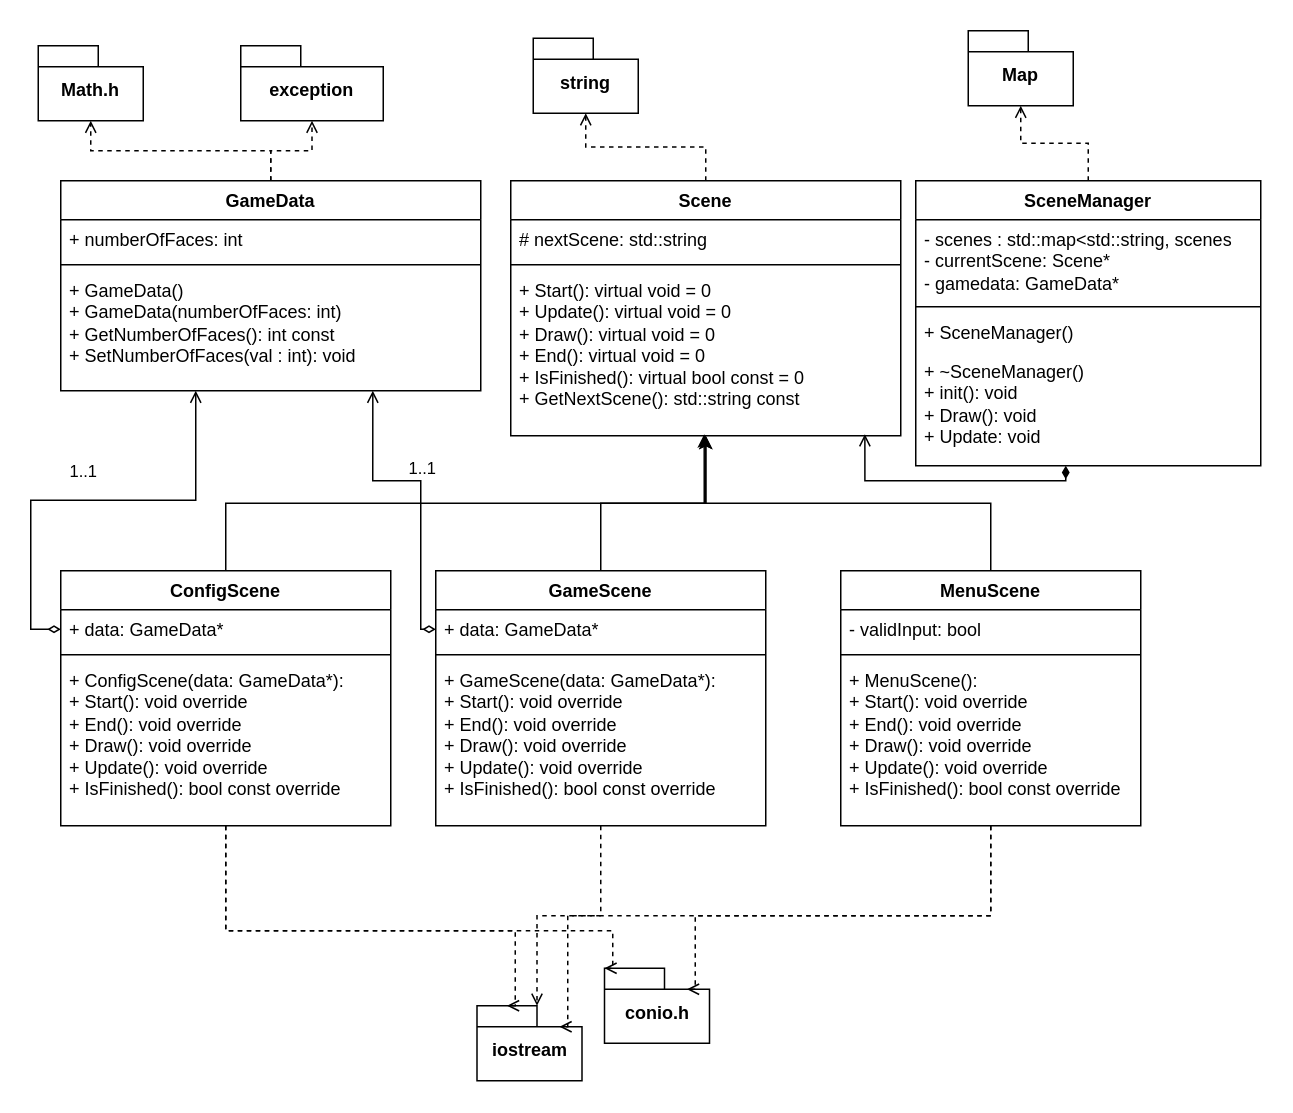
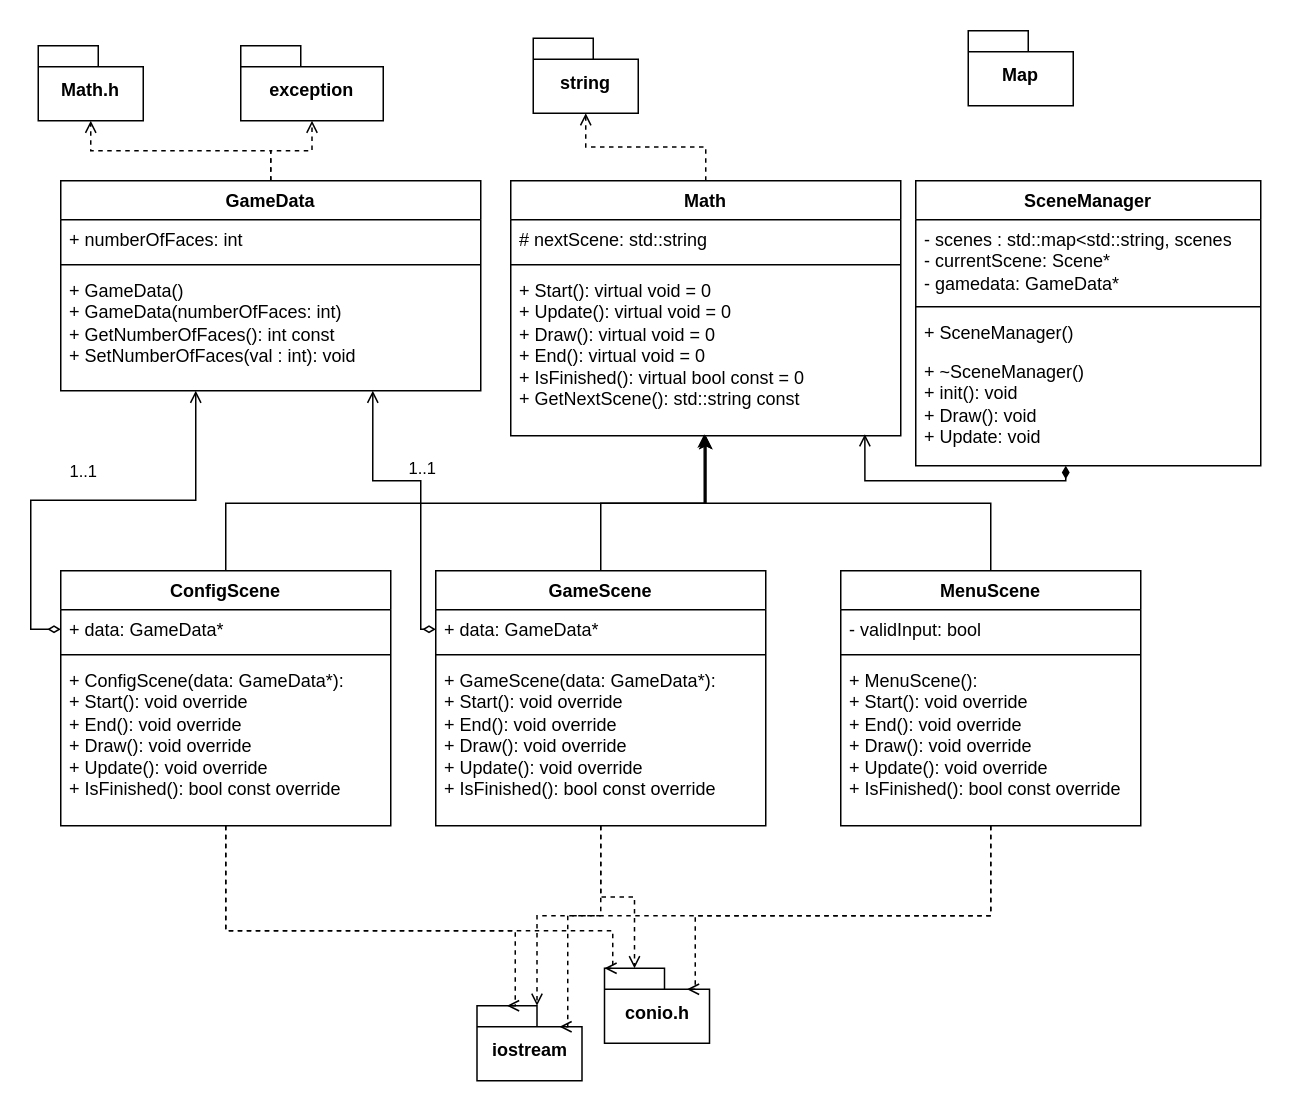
edge "SceneManager" -> "Map": removed
node "Scene": label "Scene" -> "Math"
edge "GameScene" -> "conio.h": added
